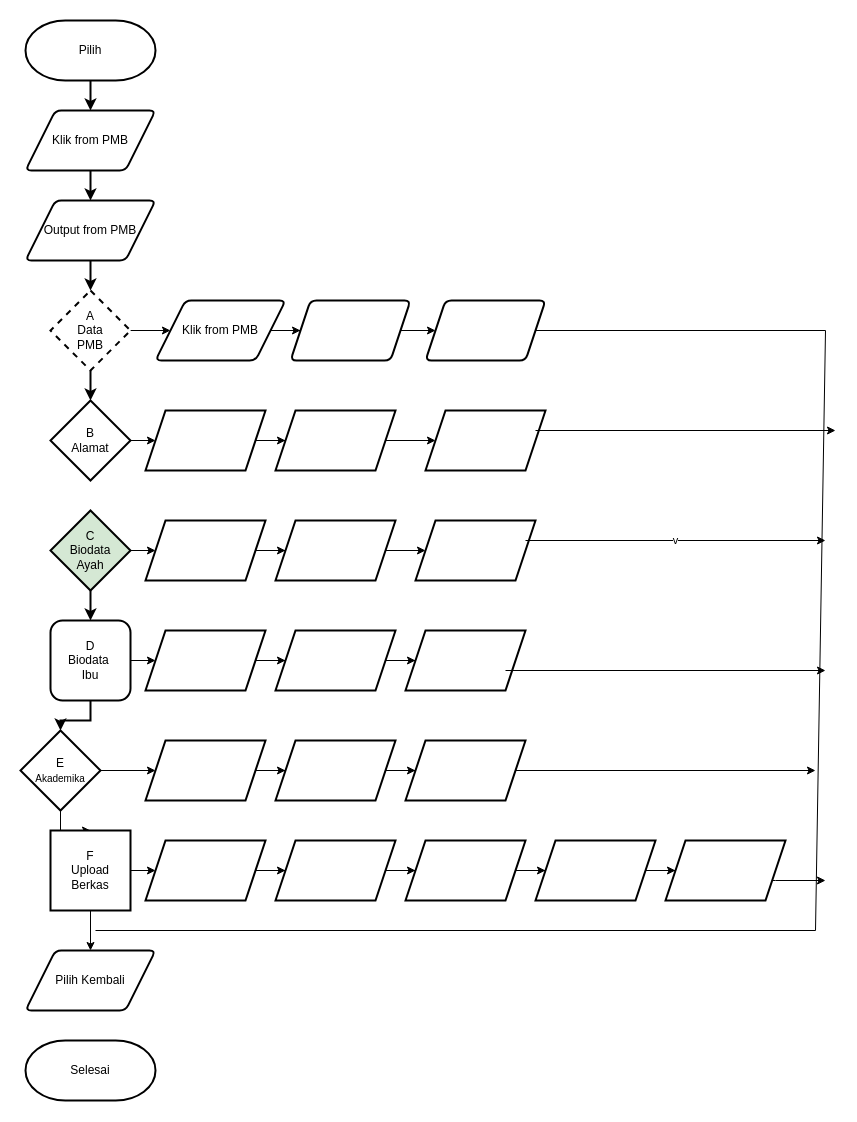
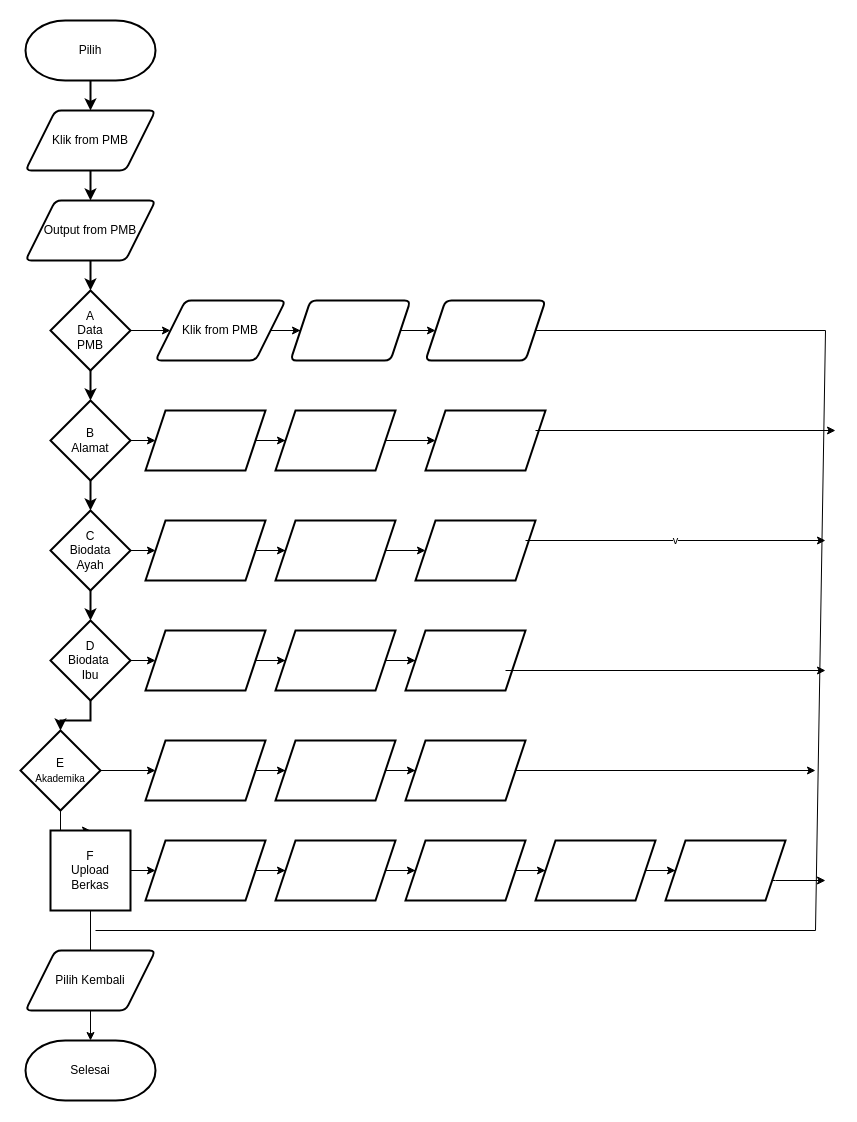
node "A Data PMB": style dashed -> solid
edge "B Alamat" -> "C Biodata Ayah": added
node "C Biodata Ayah": fillcolor #d5e8d4 -> #ffffff
node "D Biodata Ibu": shape rounded rectangle -> diamond
edge "F Upload Berkas" -> "Pilih Kembali": arrowhead classic -> none
edge "Pilih Kembali" -> "Selesai": added
